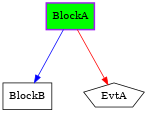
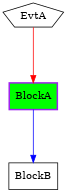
edge "BlockA" -> "EvtA": reversed
